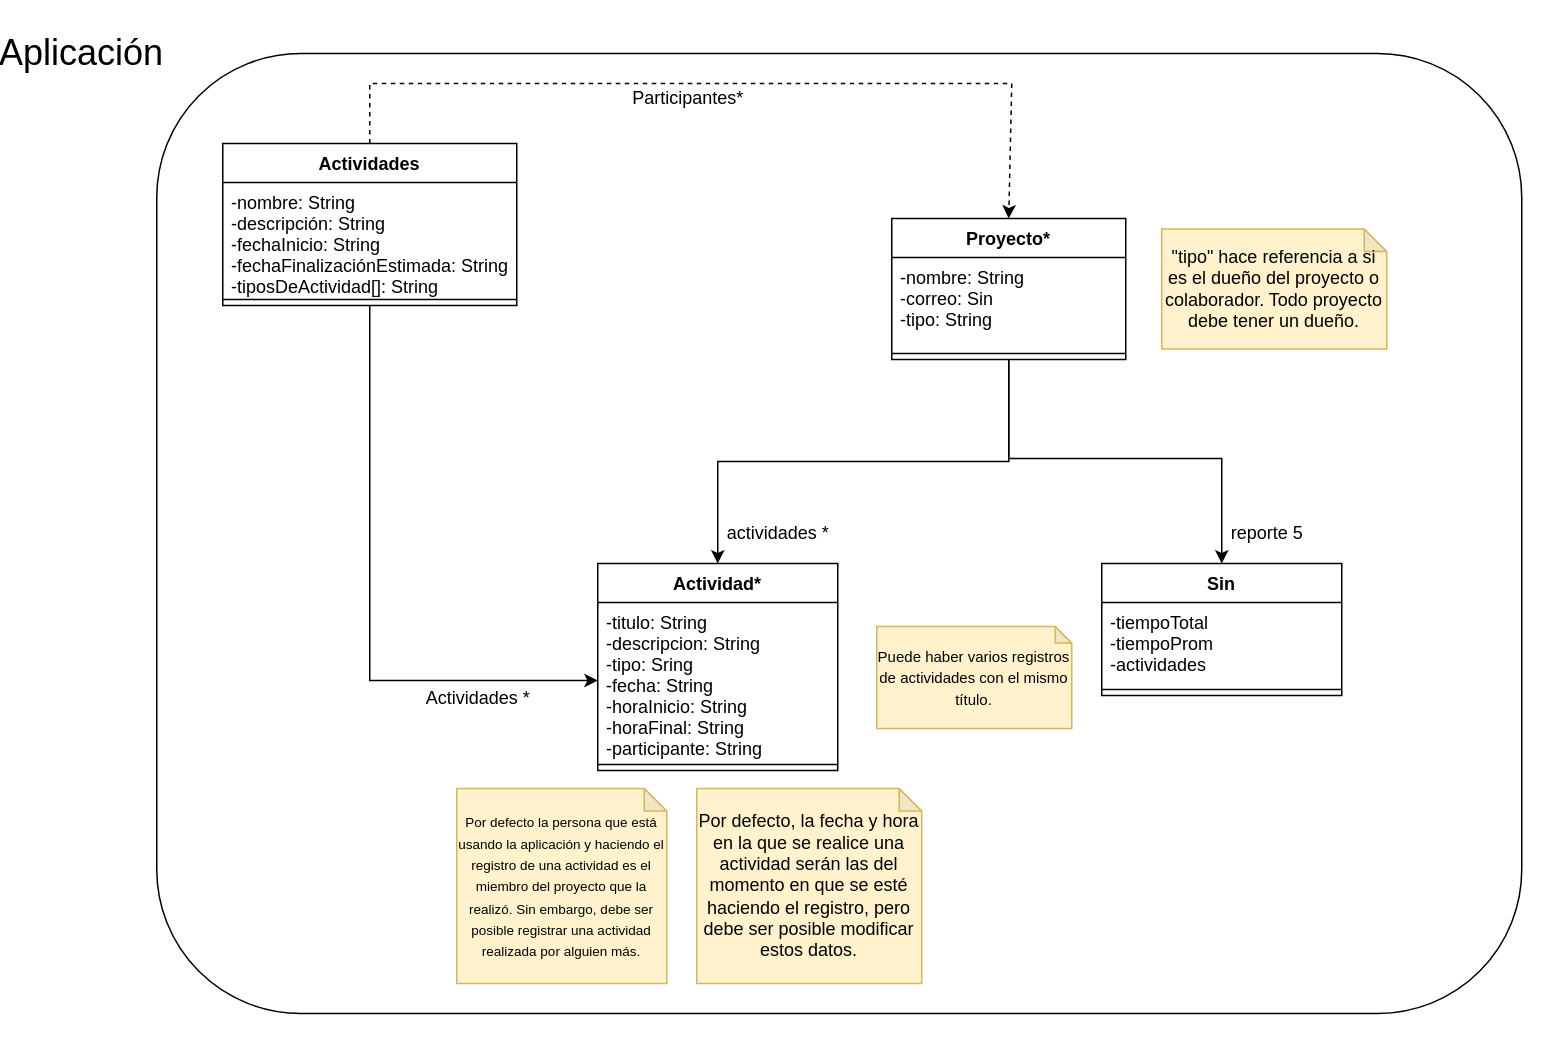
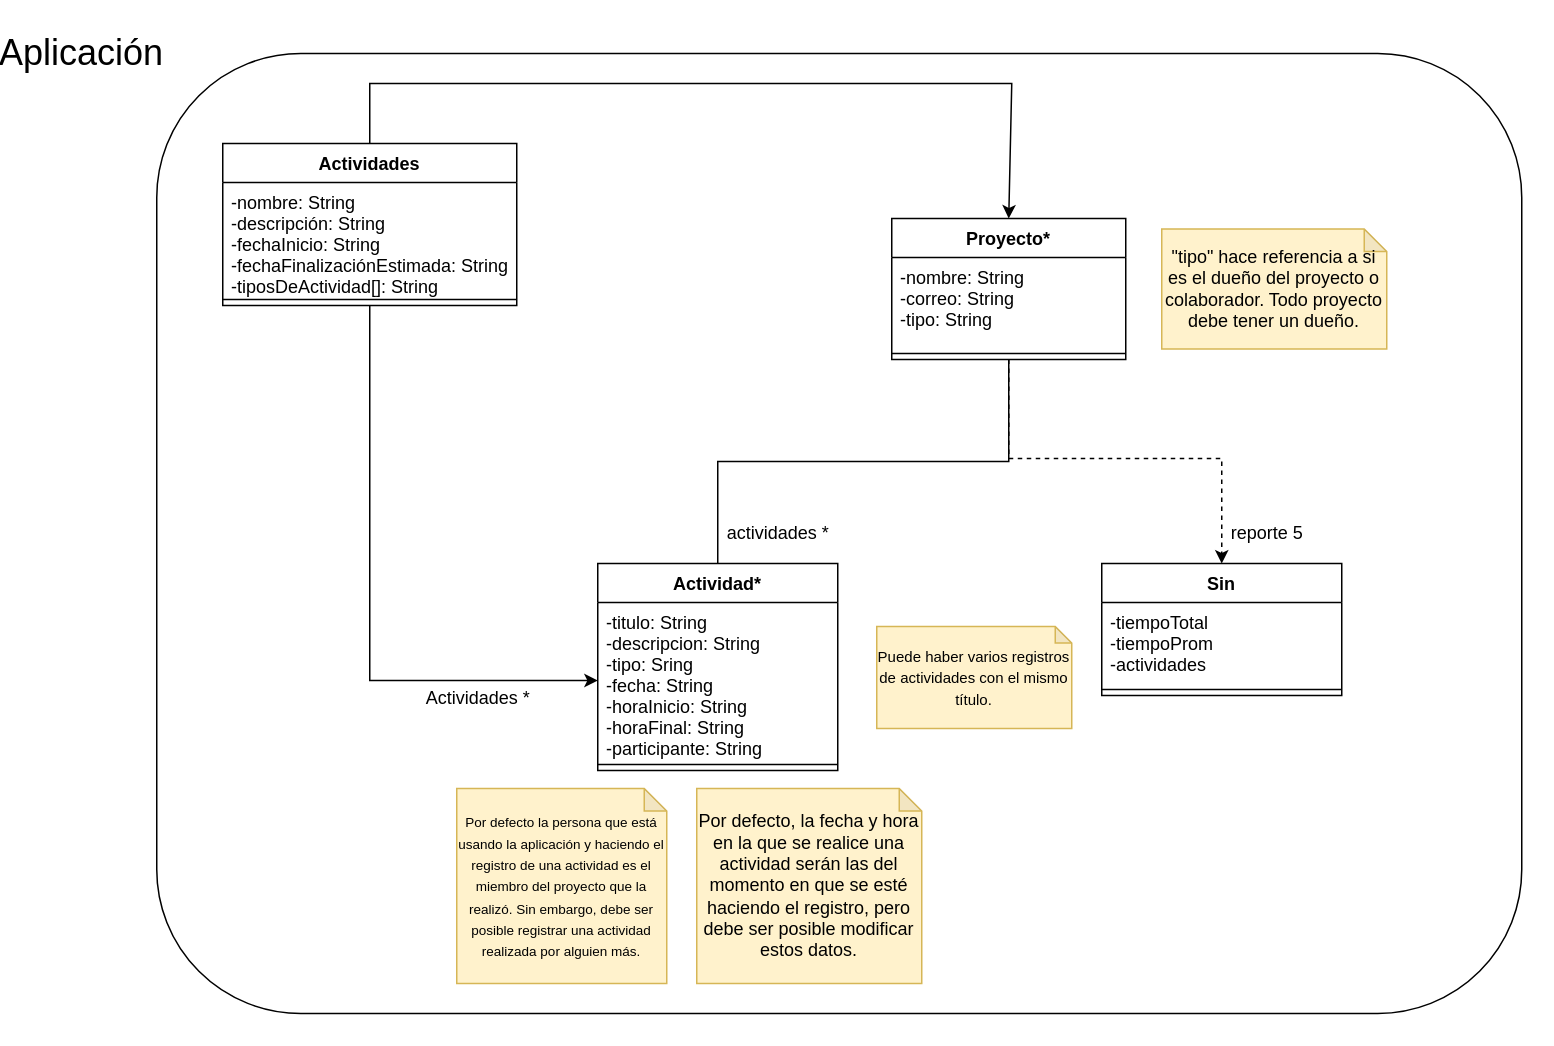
edge "Actividades" -> "Proyecto*": style dashed -> solid
node "Participantes*": removed
node "-nombre: String -correo: Sin -tipo: String": label "-nombre: String -correo: Sin -tipo: String" -> "-nombre: String -correo: String -tipo: String"
edge "Proyecto*" -> "Sin": style solid -> dashed
edge "Proyecto*" -> "Actividad*": arrowhead classic -> none
